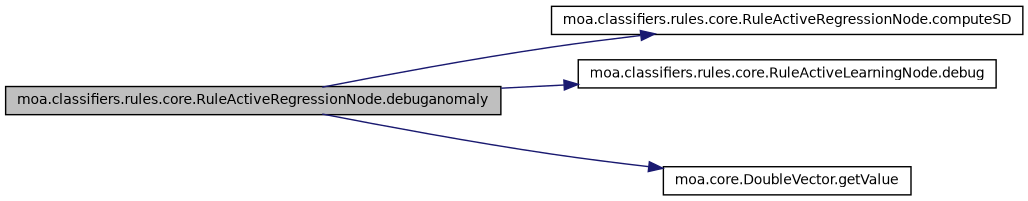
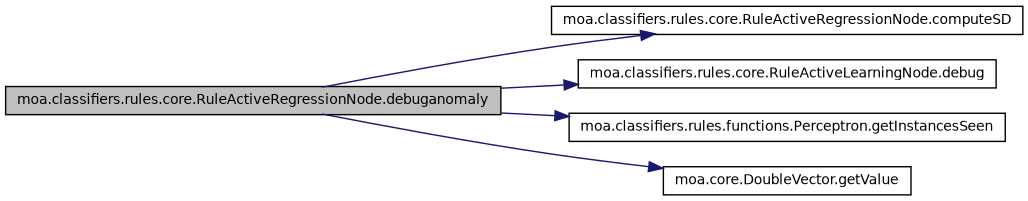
node "moa.classifiers.rules.functions.Perceptron.getInstancesSeen": added
